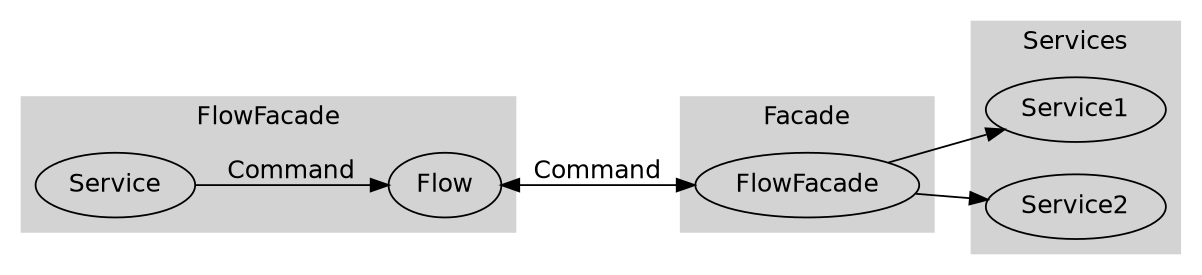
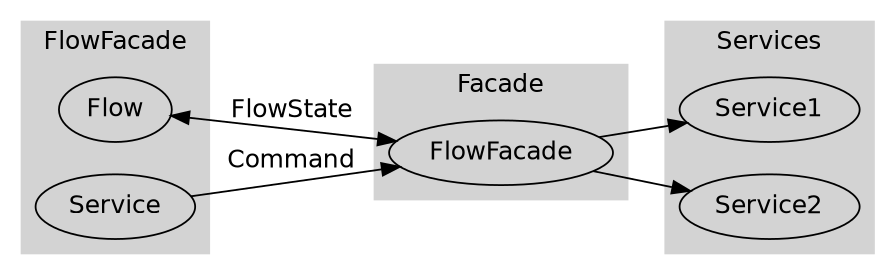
edge "Flow" -- "FlowFacade": label "Command" -> "FlowState"
edge "Service" -> "Flow": now "Service" -> "FlowFacade"
